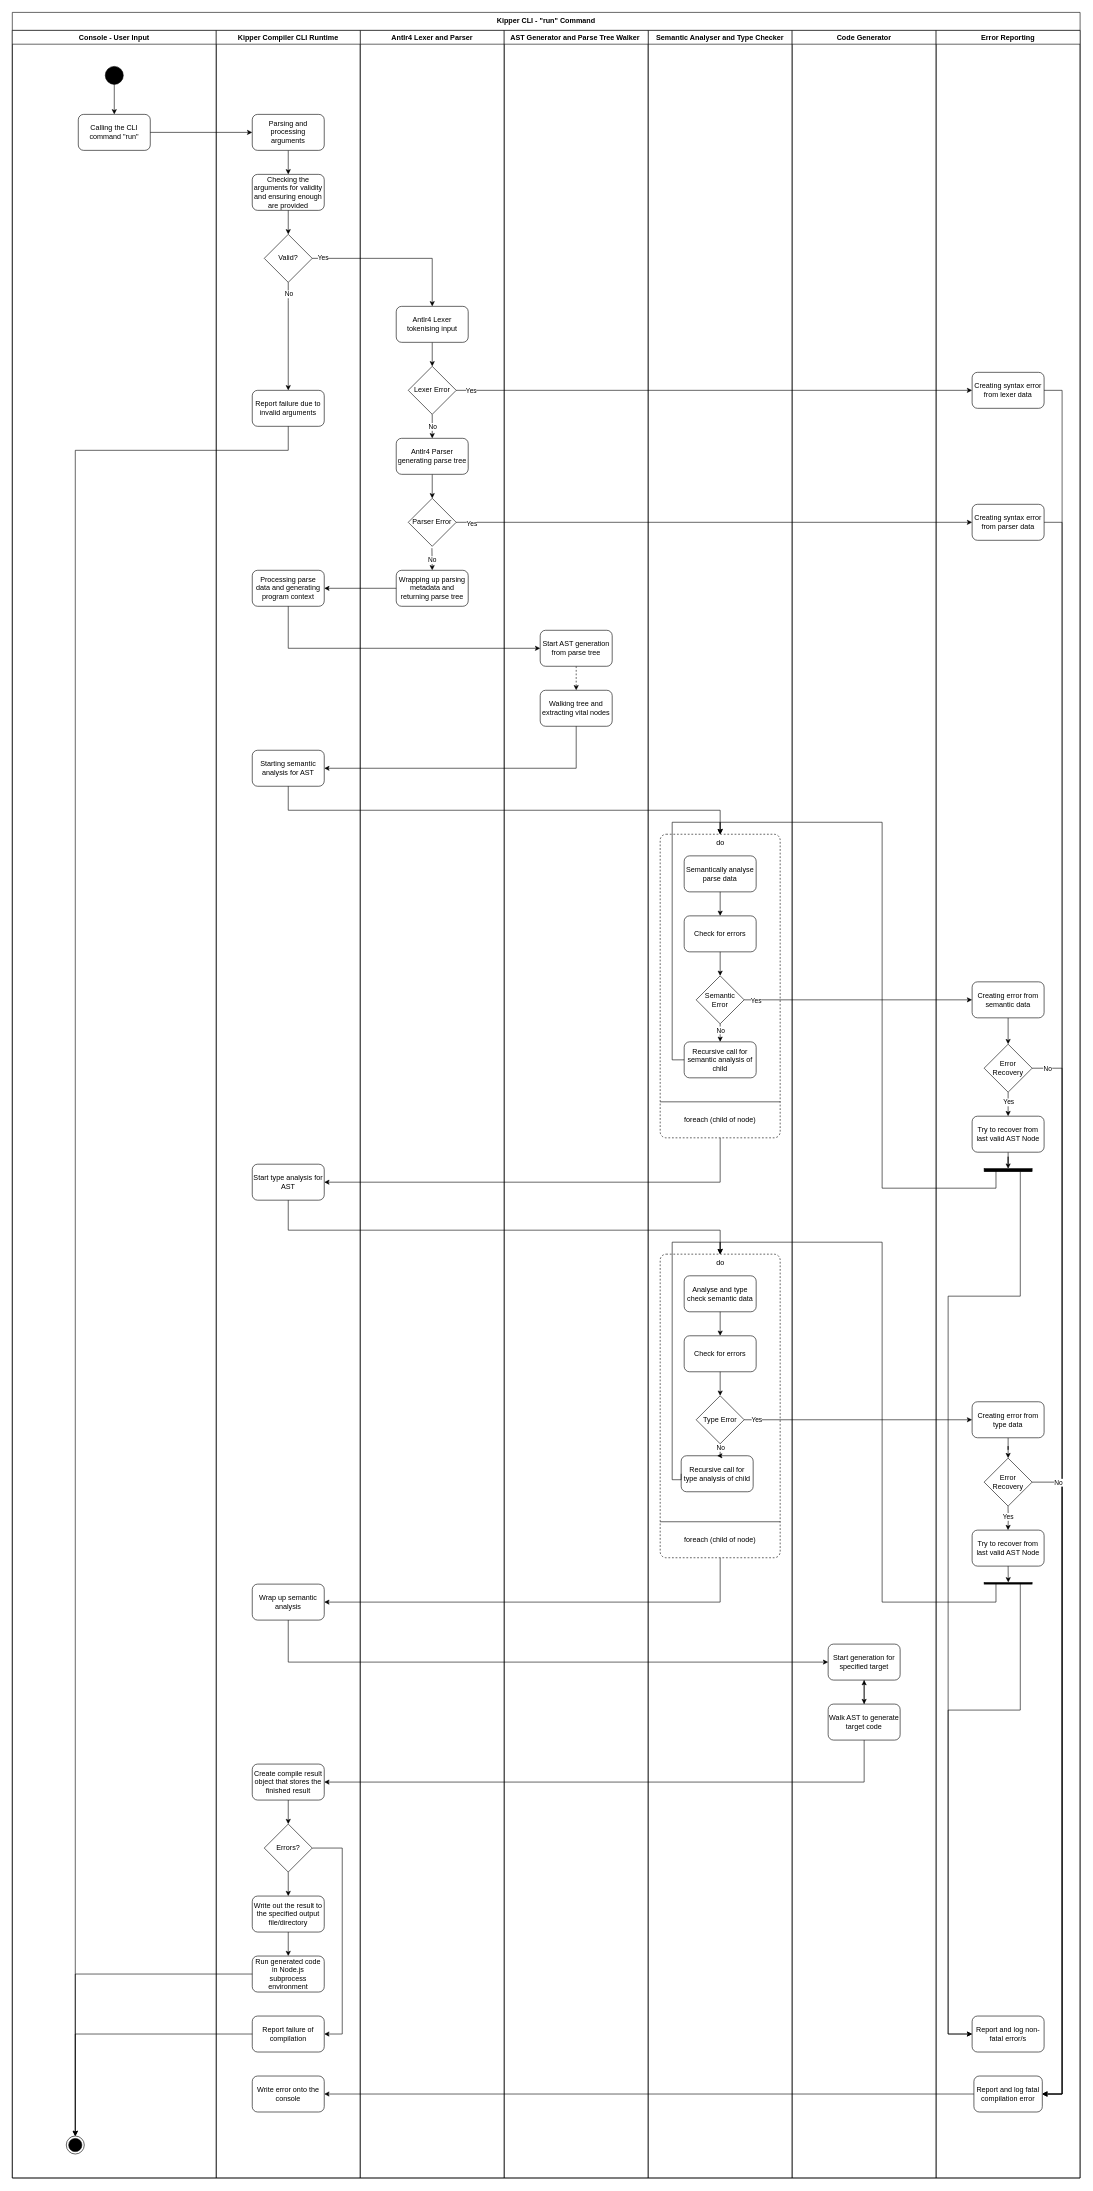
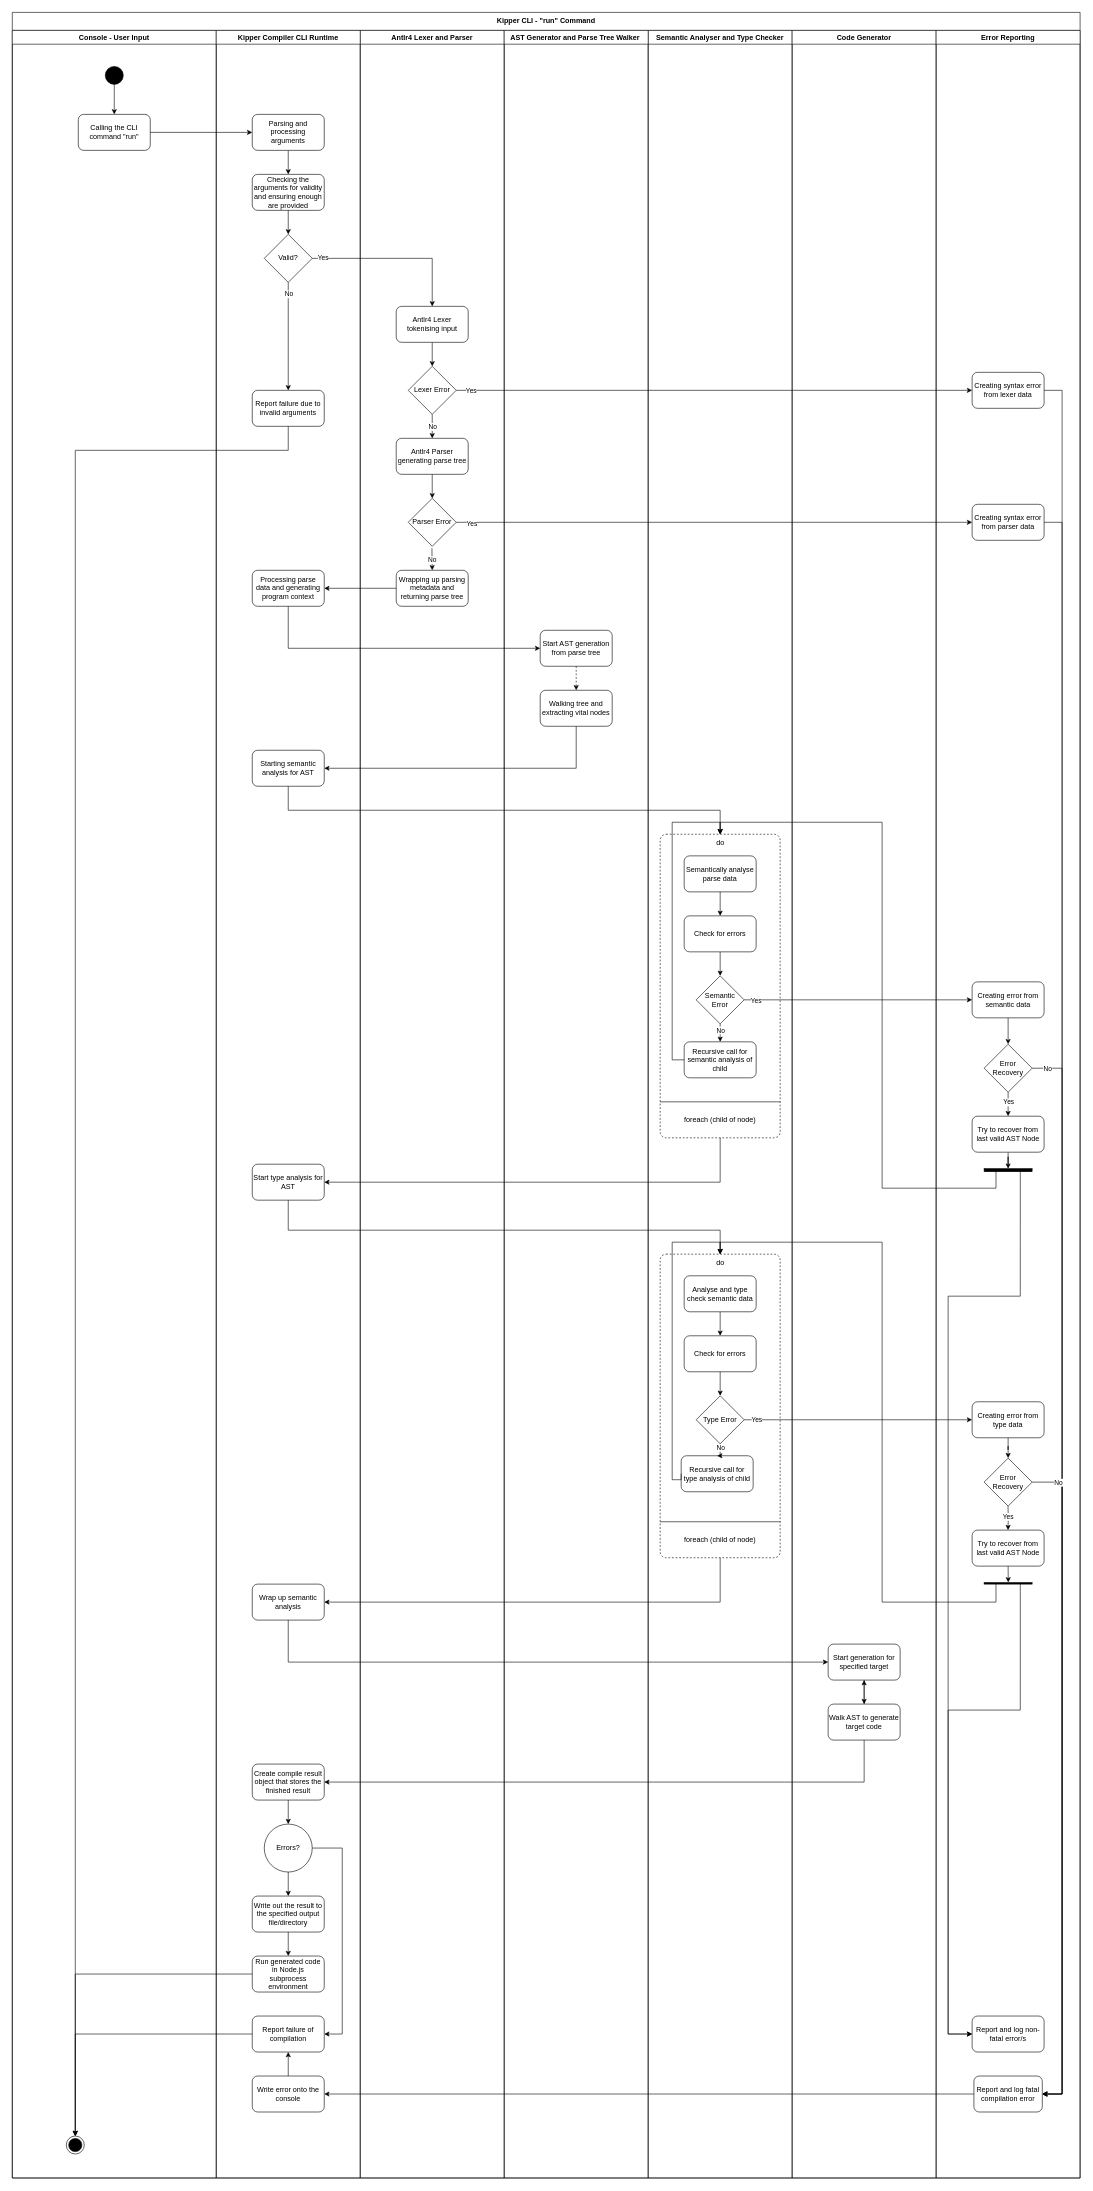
node "Errors?": shape diamond -> ellipse
edge "Write error onto the console" -> "Report failure of compilation": added
